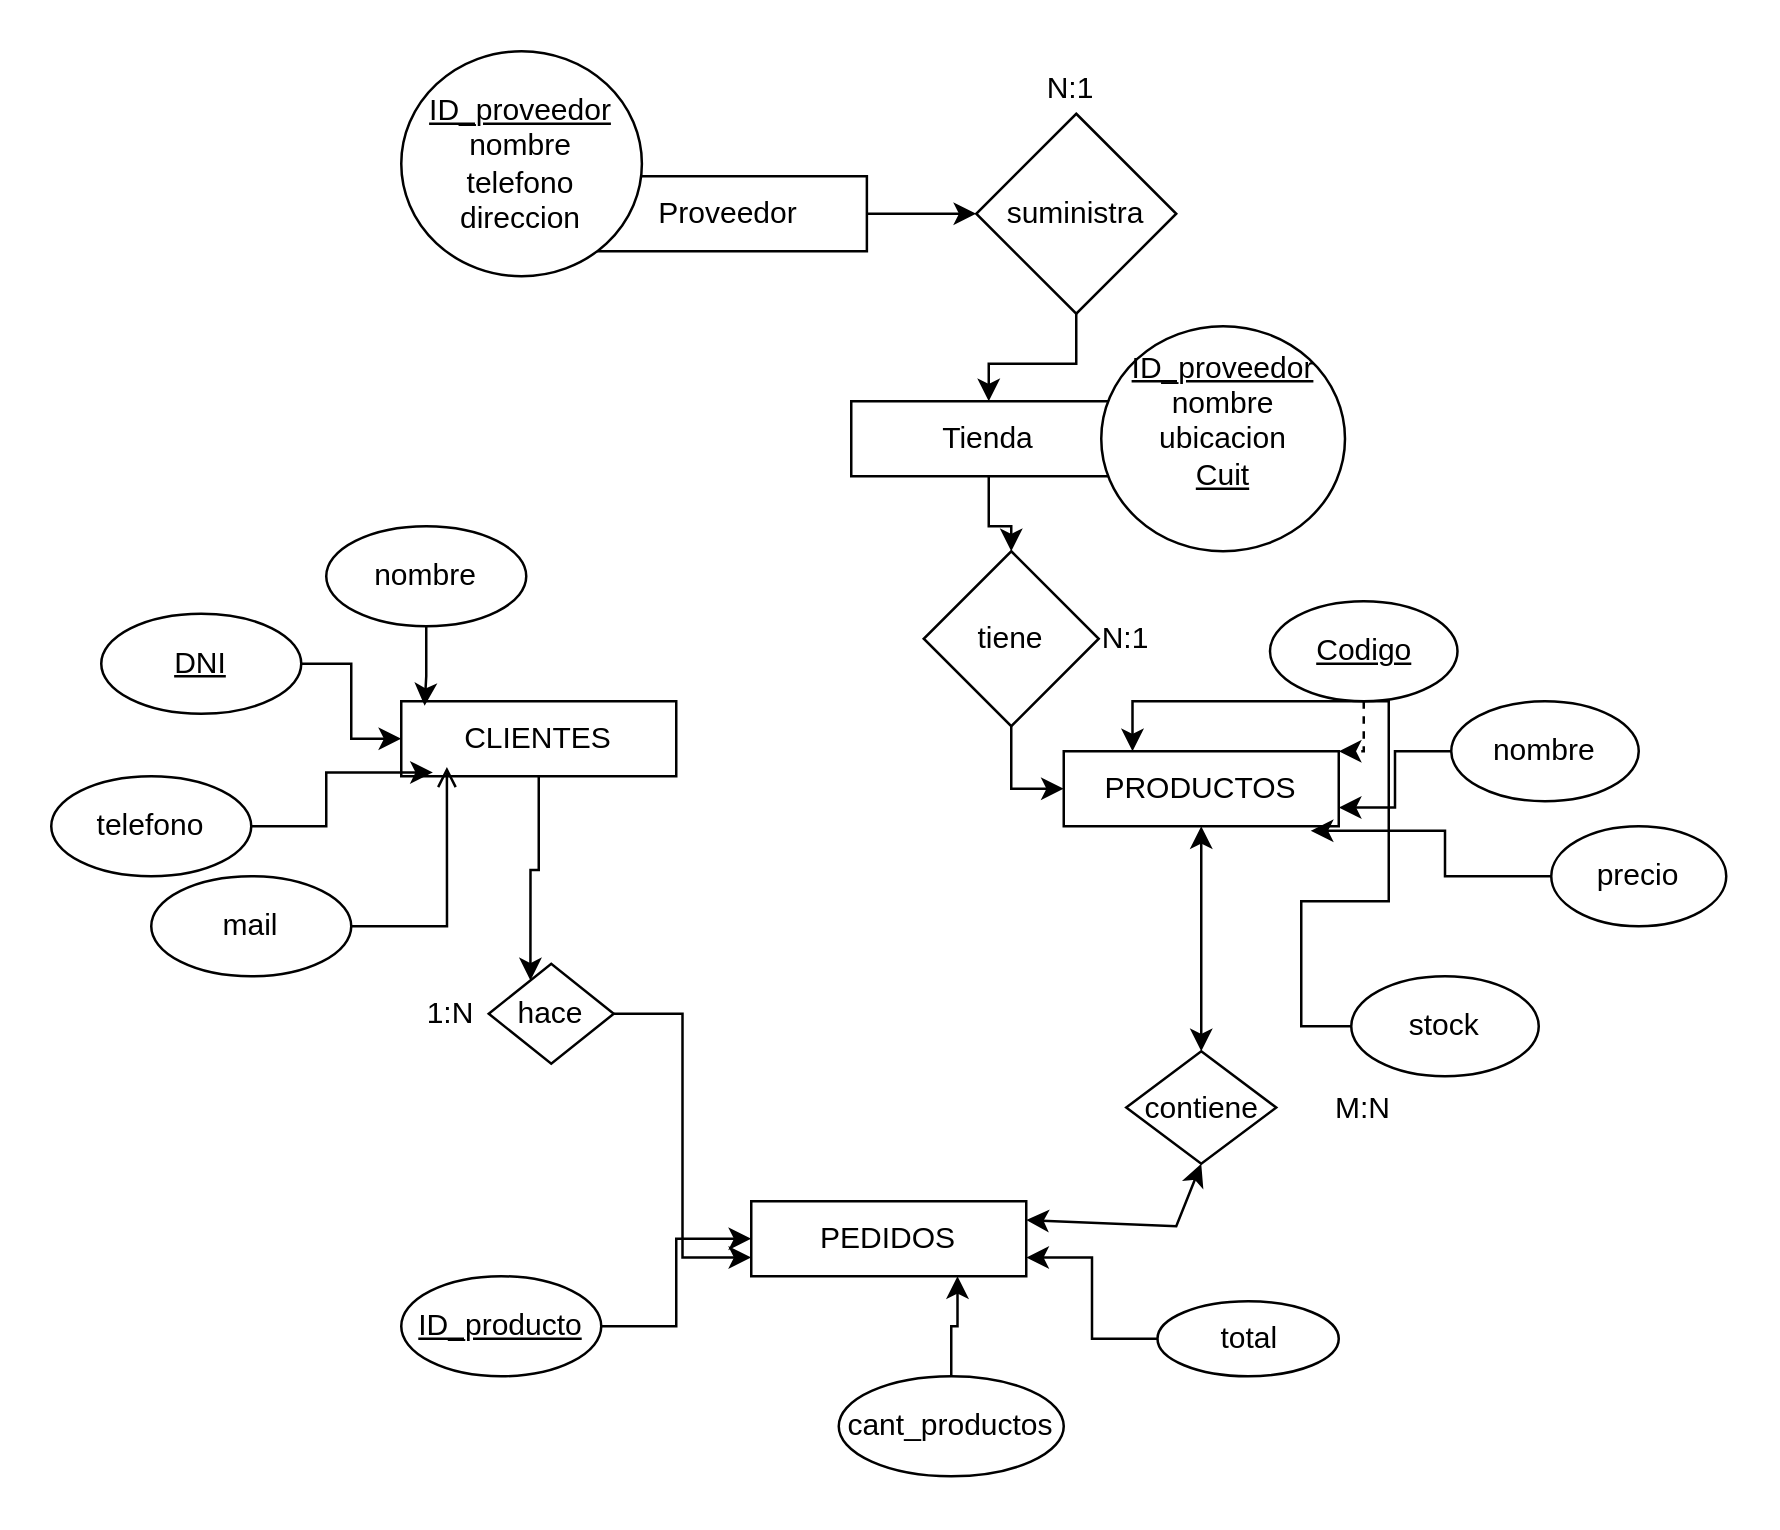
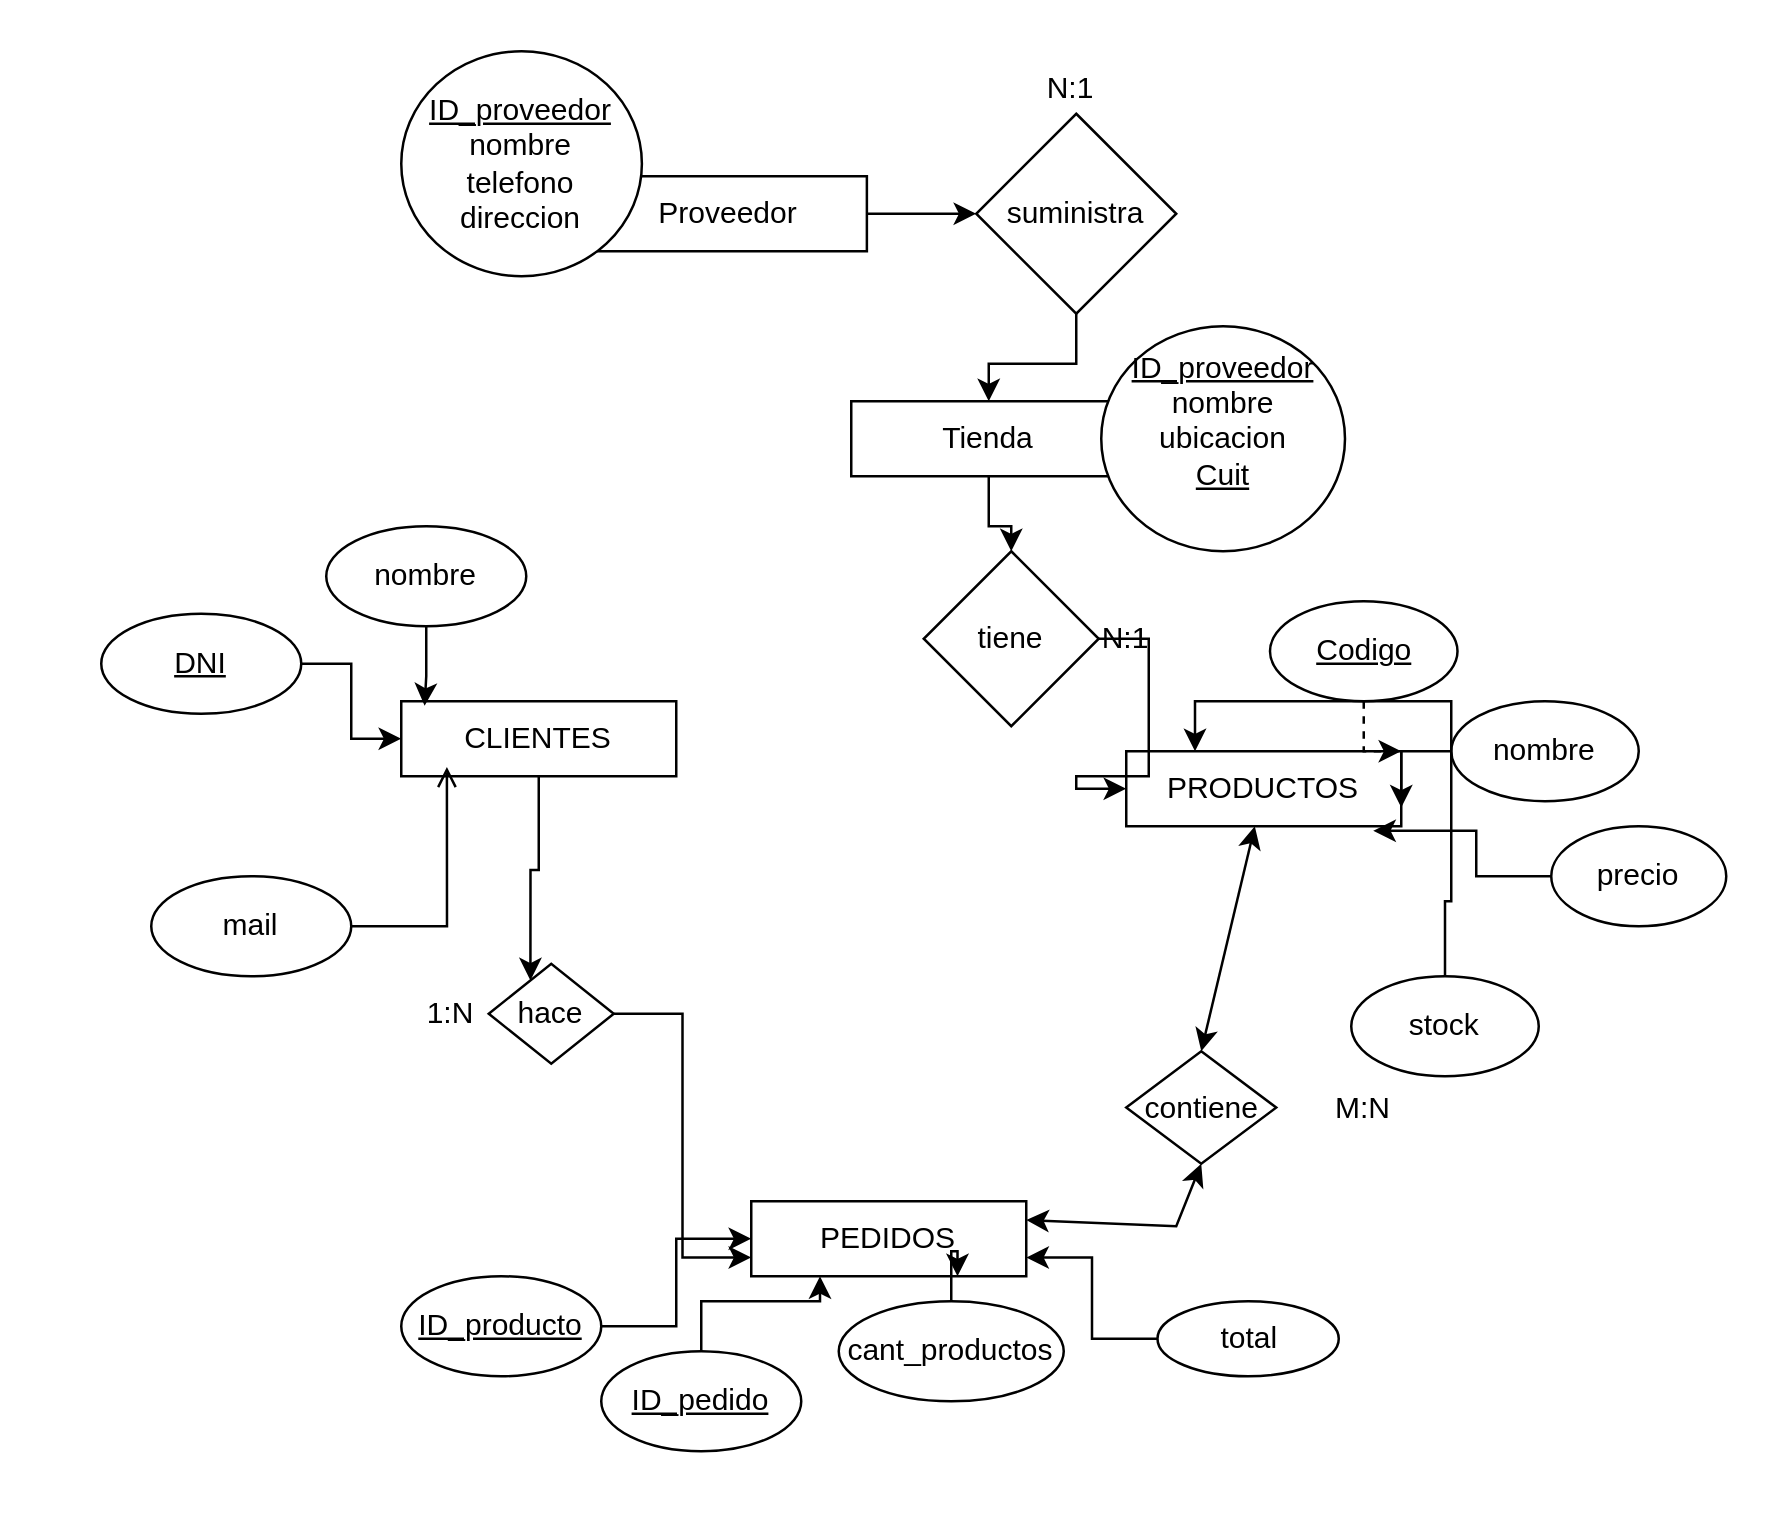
node "PRODUCTOS": moved (1201, 789) -> (1264, 789)
edge "telefono" -> "CLIENTES": removed
node "telefono": removed
edge "ID_pedido" -> "PEDIDOS": added
node "ID_pedido": added
node "cant_productos": moved (951, 1426) -> (951, 1351)
